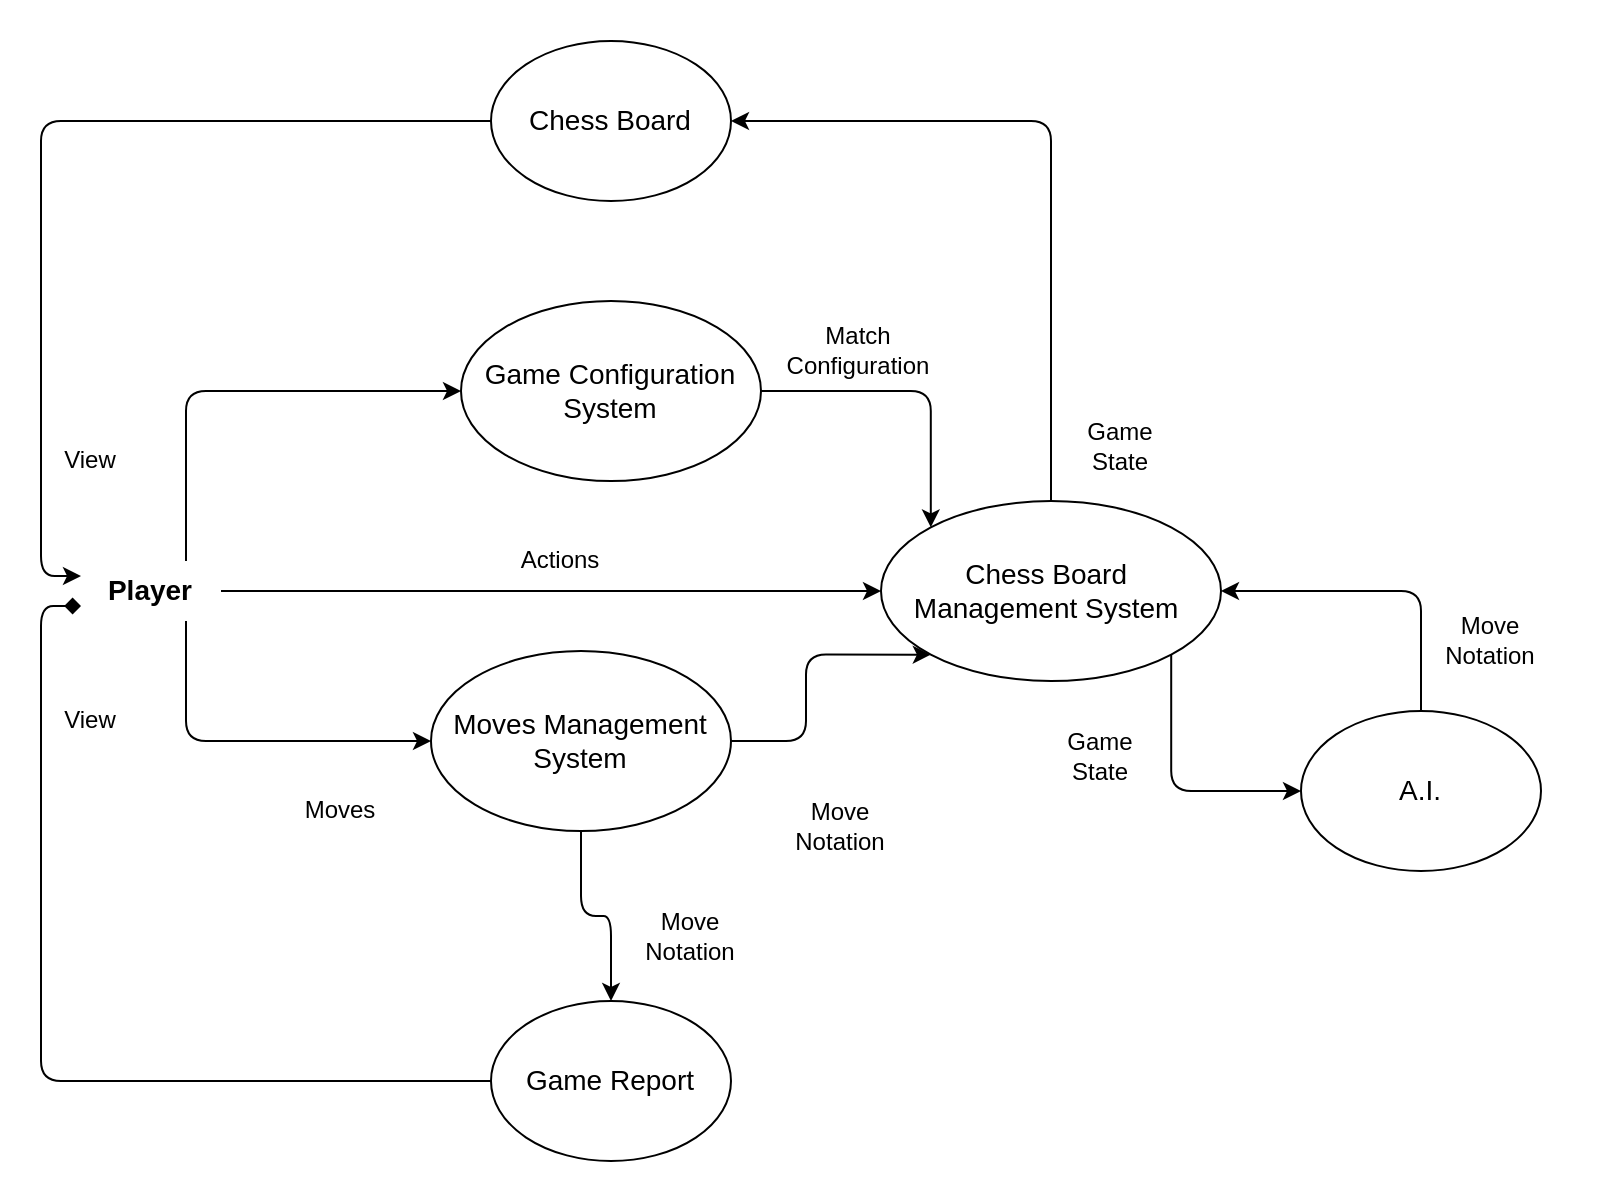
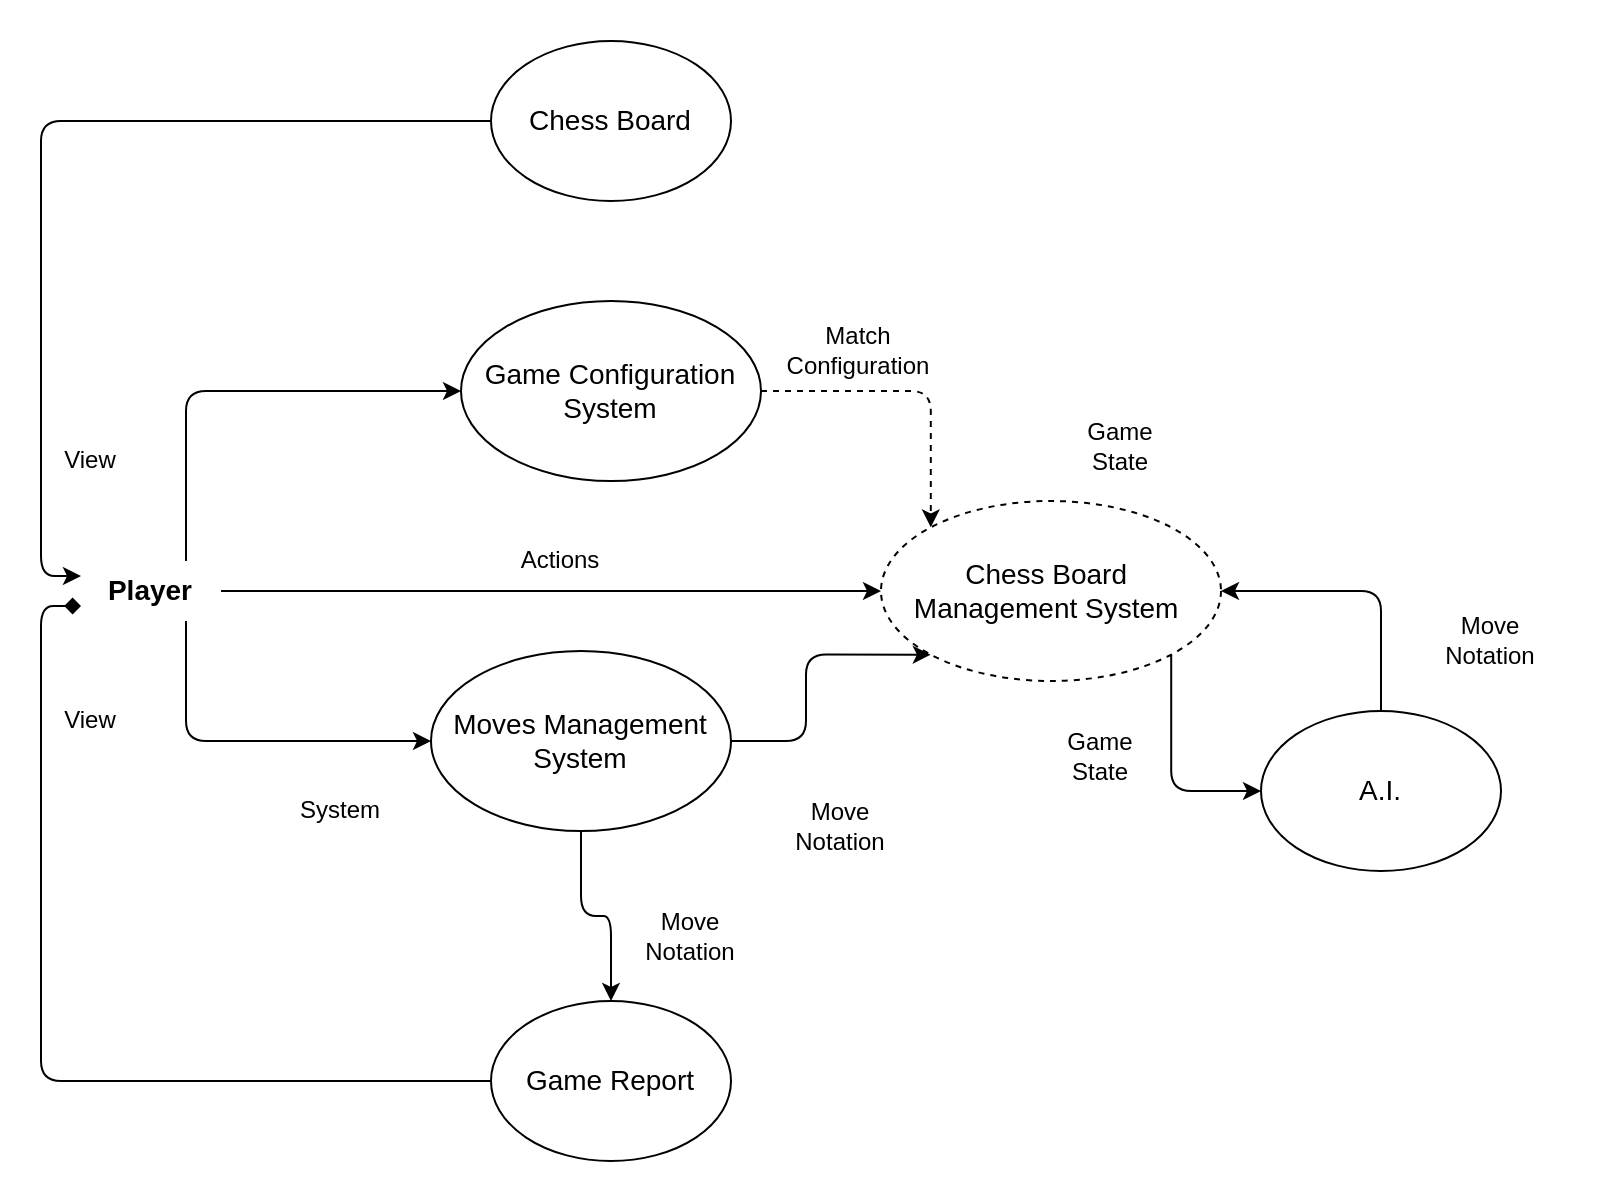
edge "Chess Board Management System" -> "Chess Board": removed
edge "Game Configuration System" -> "Chess Board Management System": style solid -> dashed
node "Chess Board Management System": style solid -> dashed
node "A.I.": moved (1421, 791) -> (1381, 791)
node "Moves": label "Moves" -> "System"
